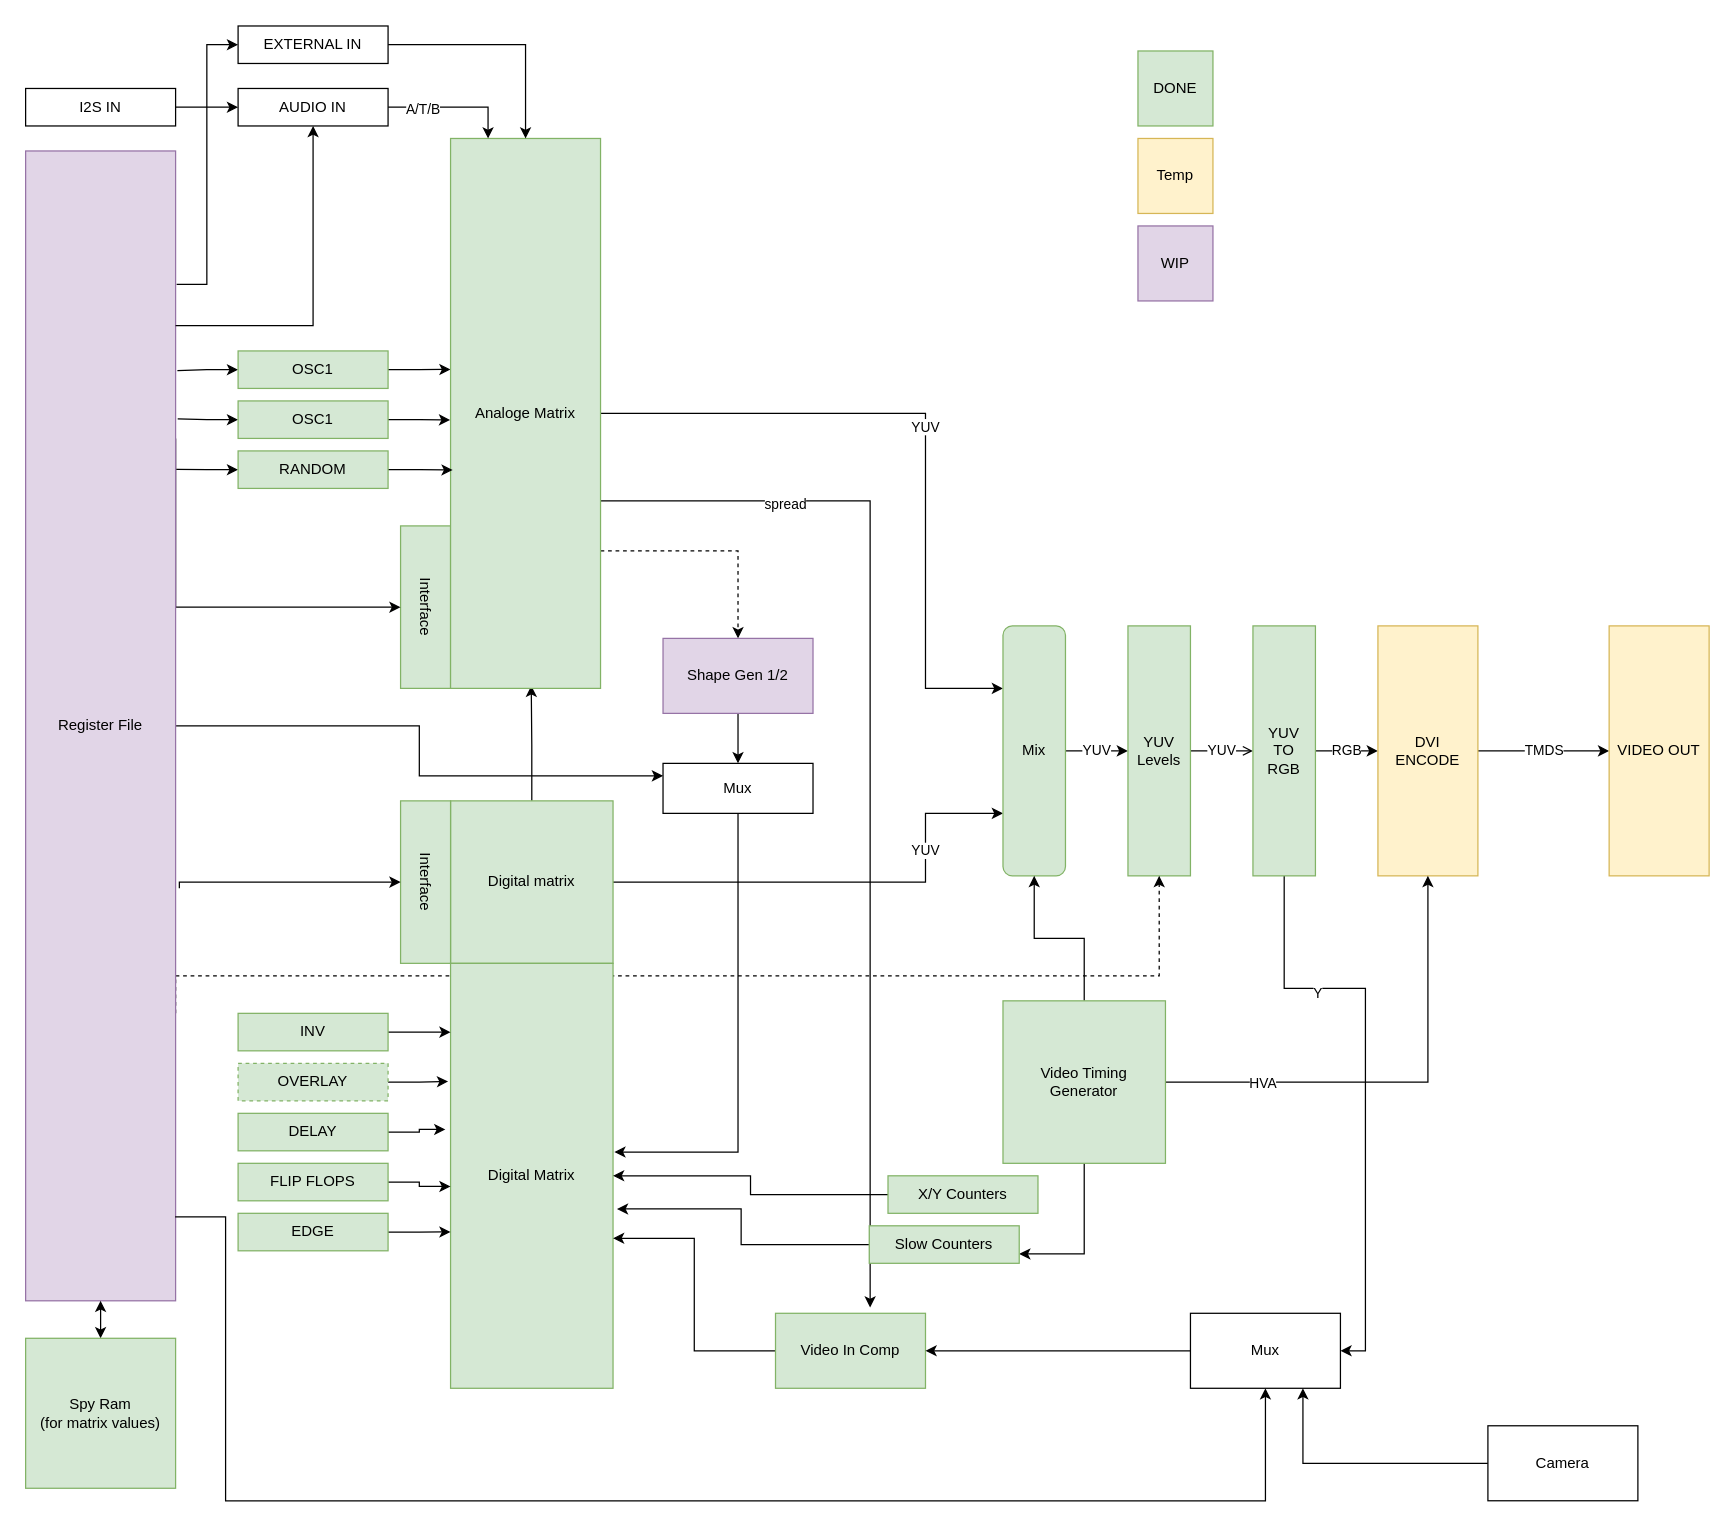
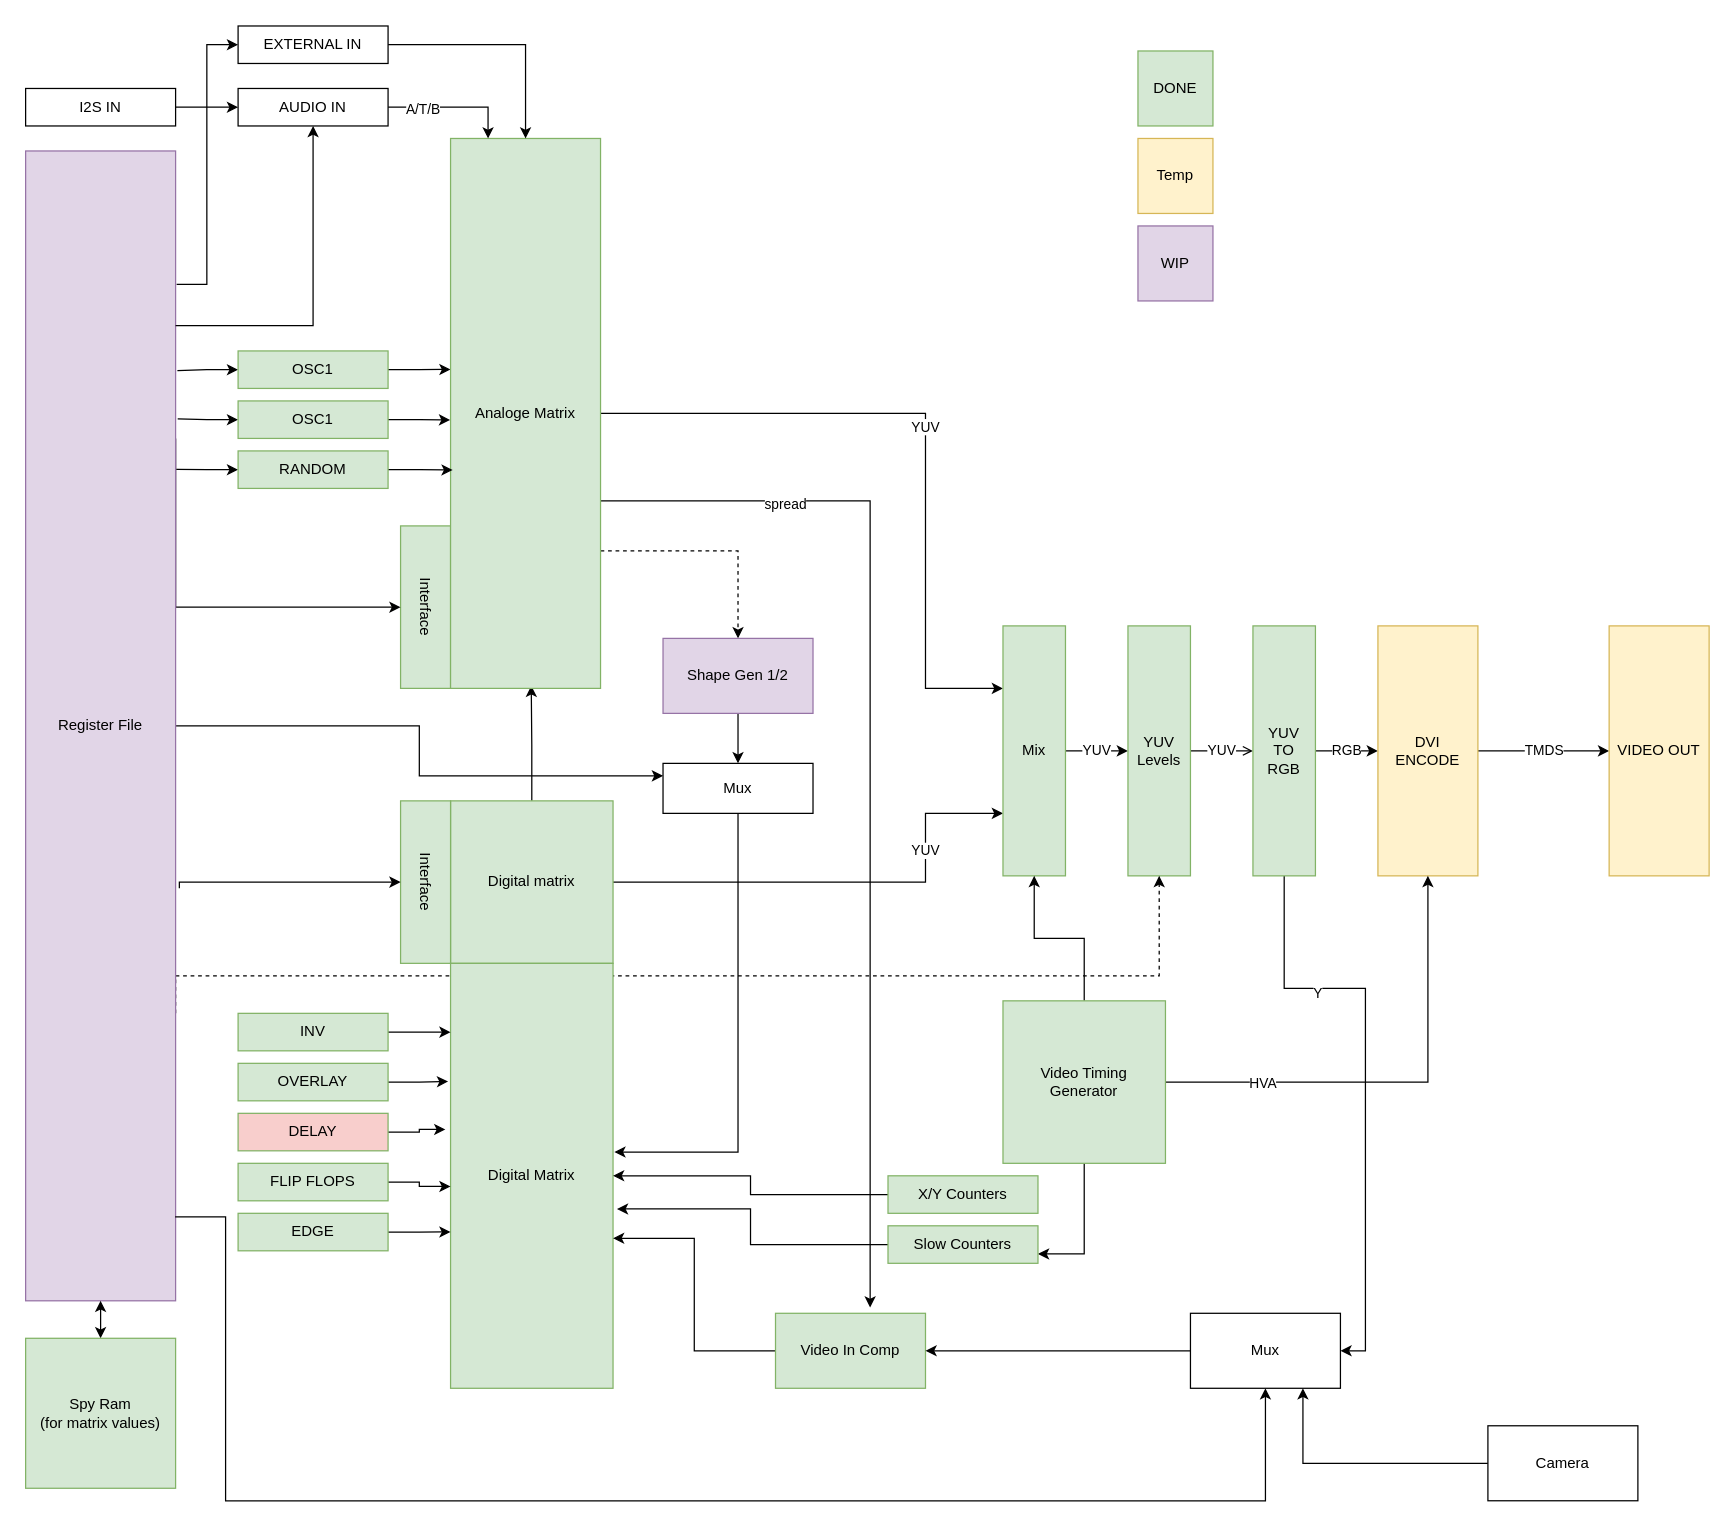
node "Mix": shape rounded rectangle -> rectangle
node "OVERLAY": style dashed -> solid
node "DELAY": fillcolor #d5e8d4 -> #f8cecc
node "Slow Counters": moved (944, 1244) -> (963, 1244)
